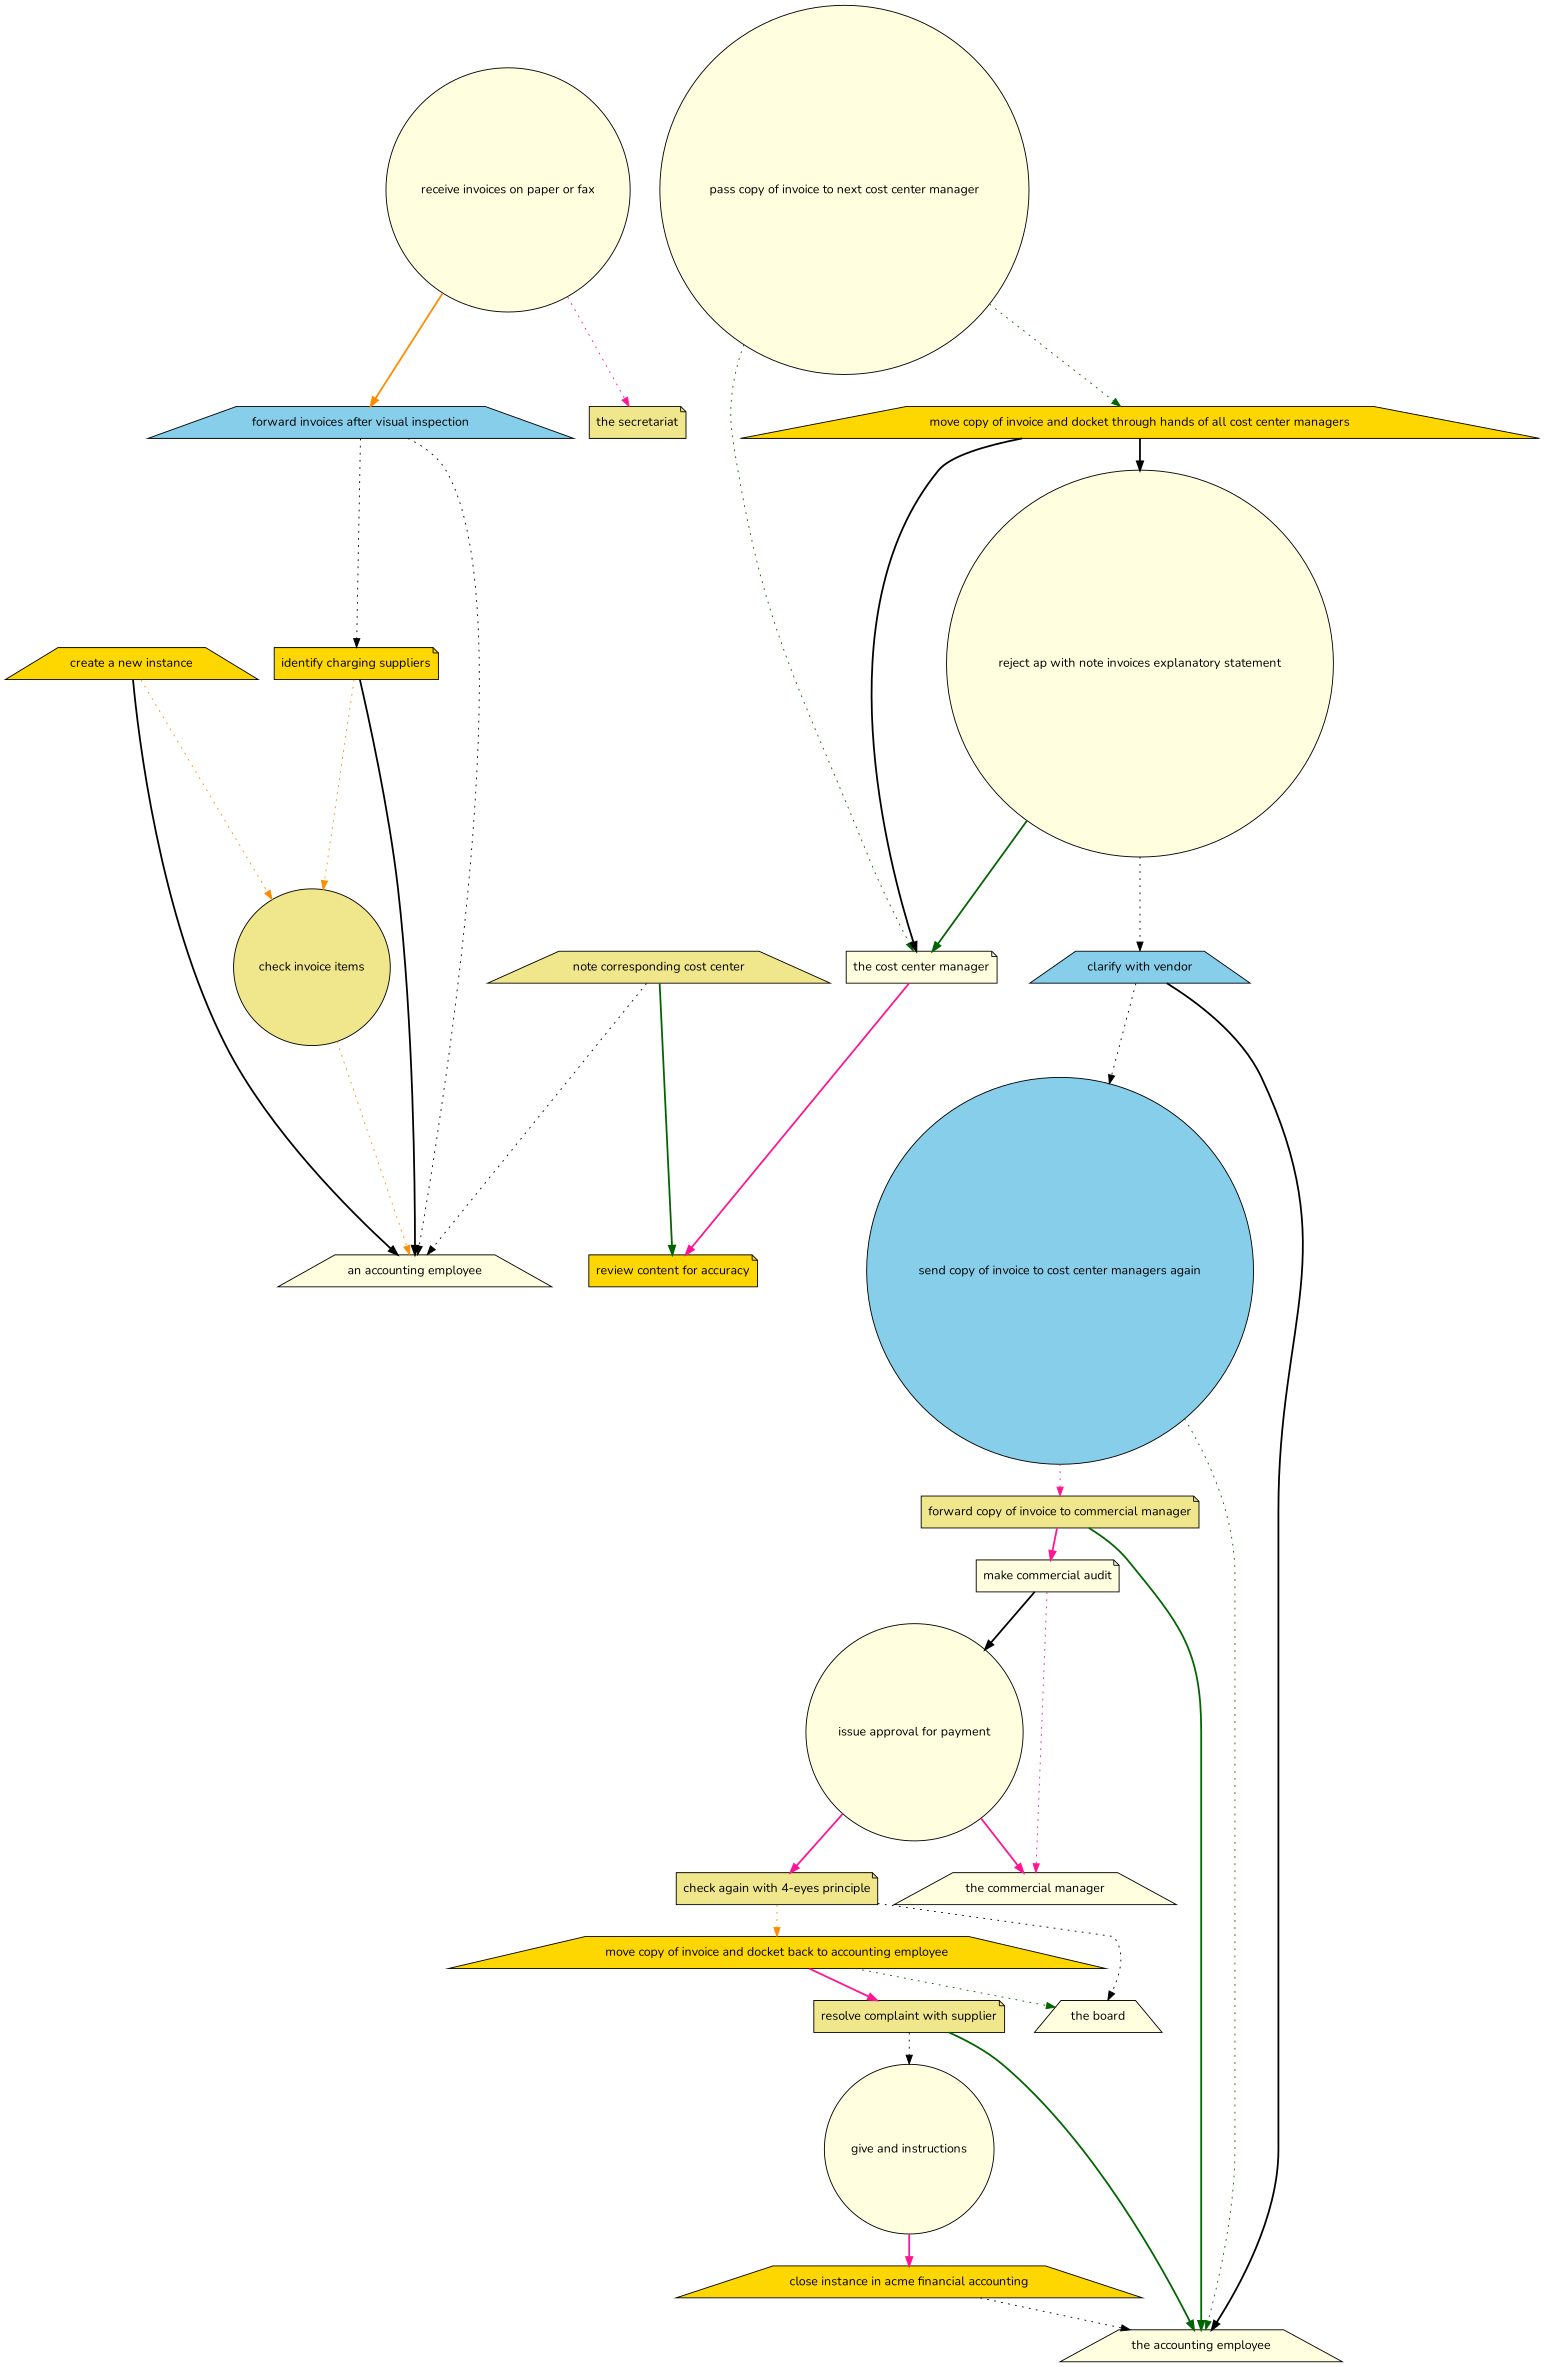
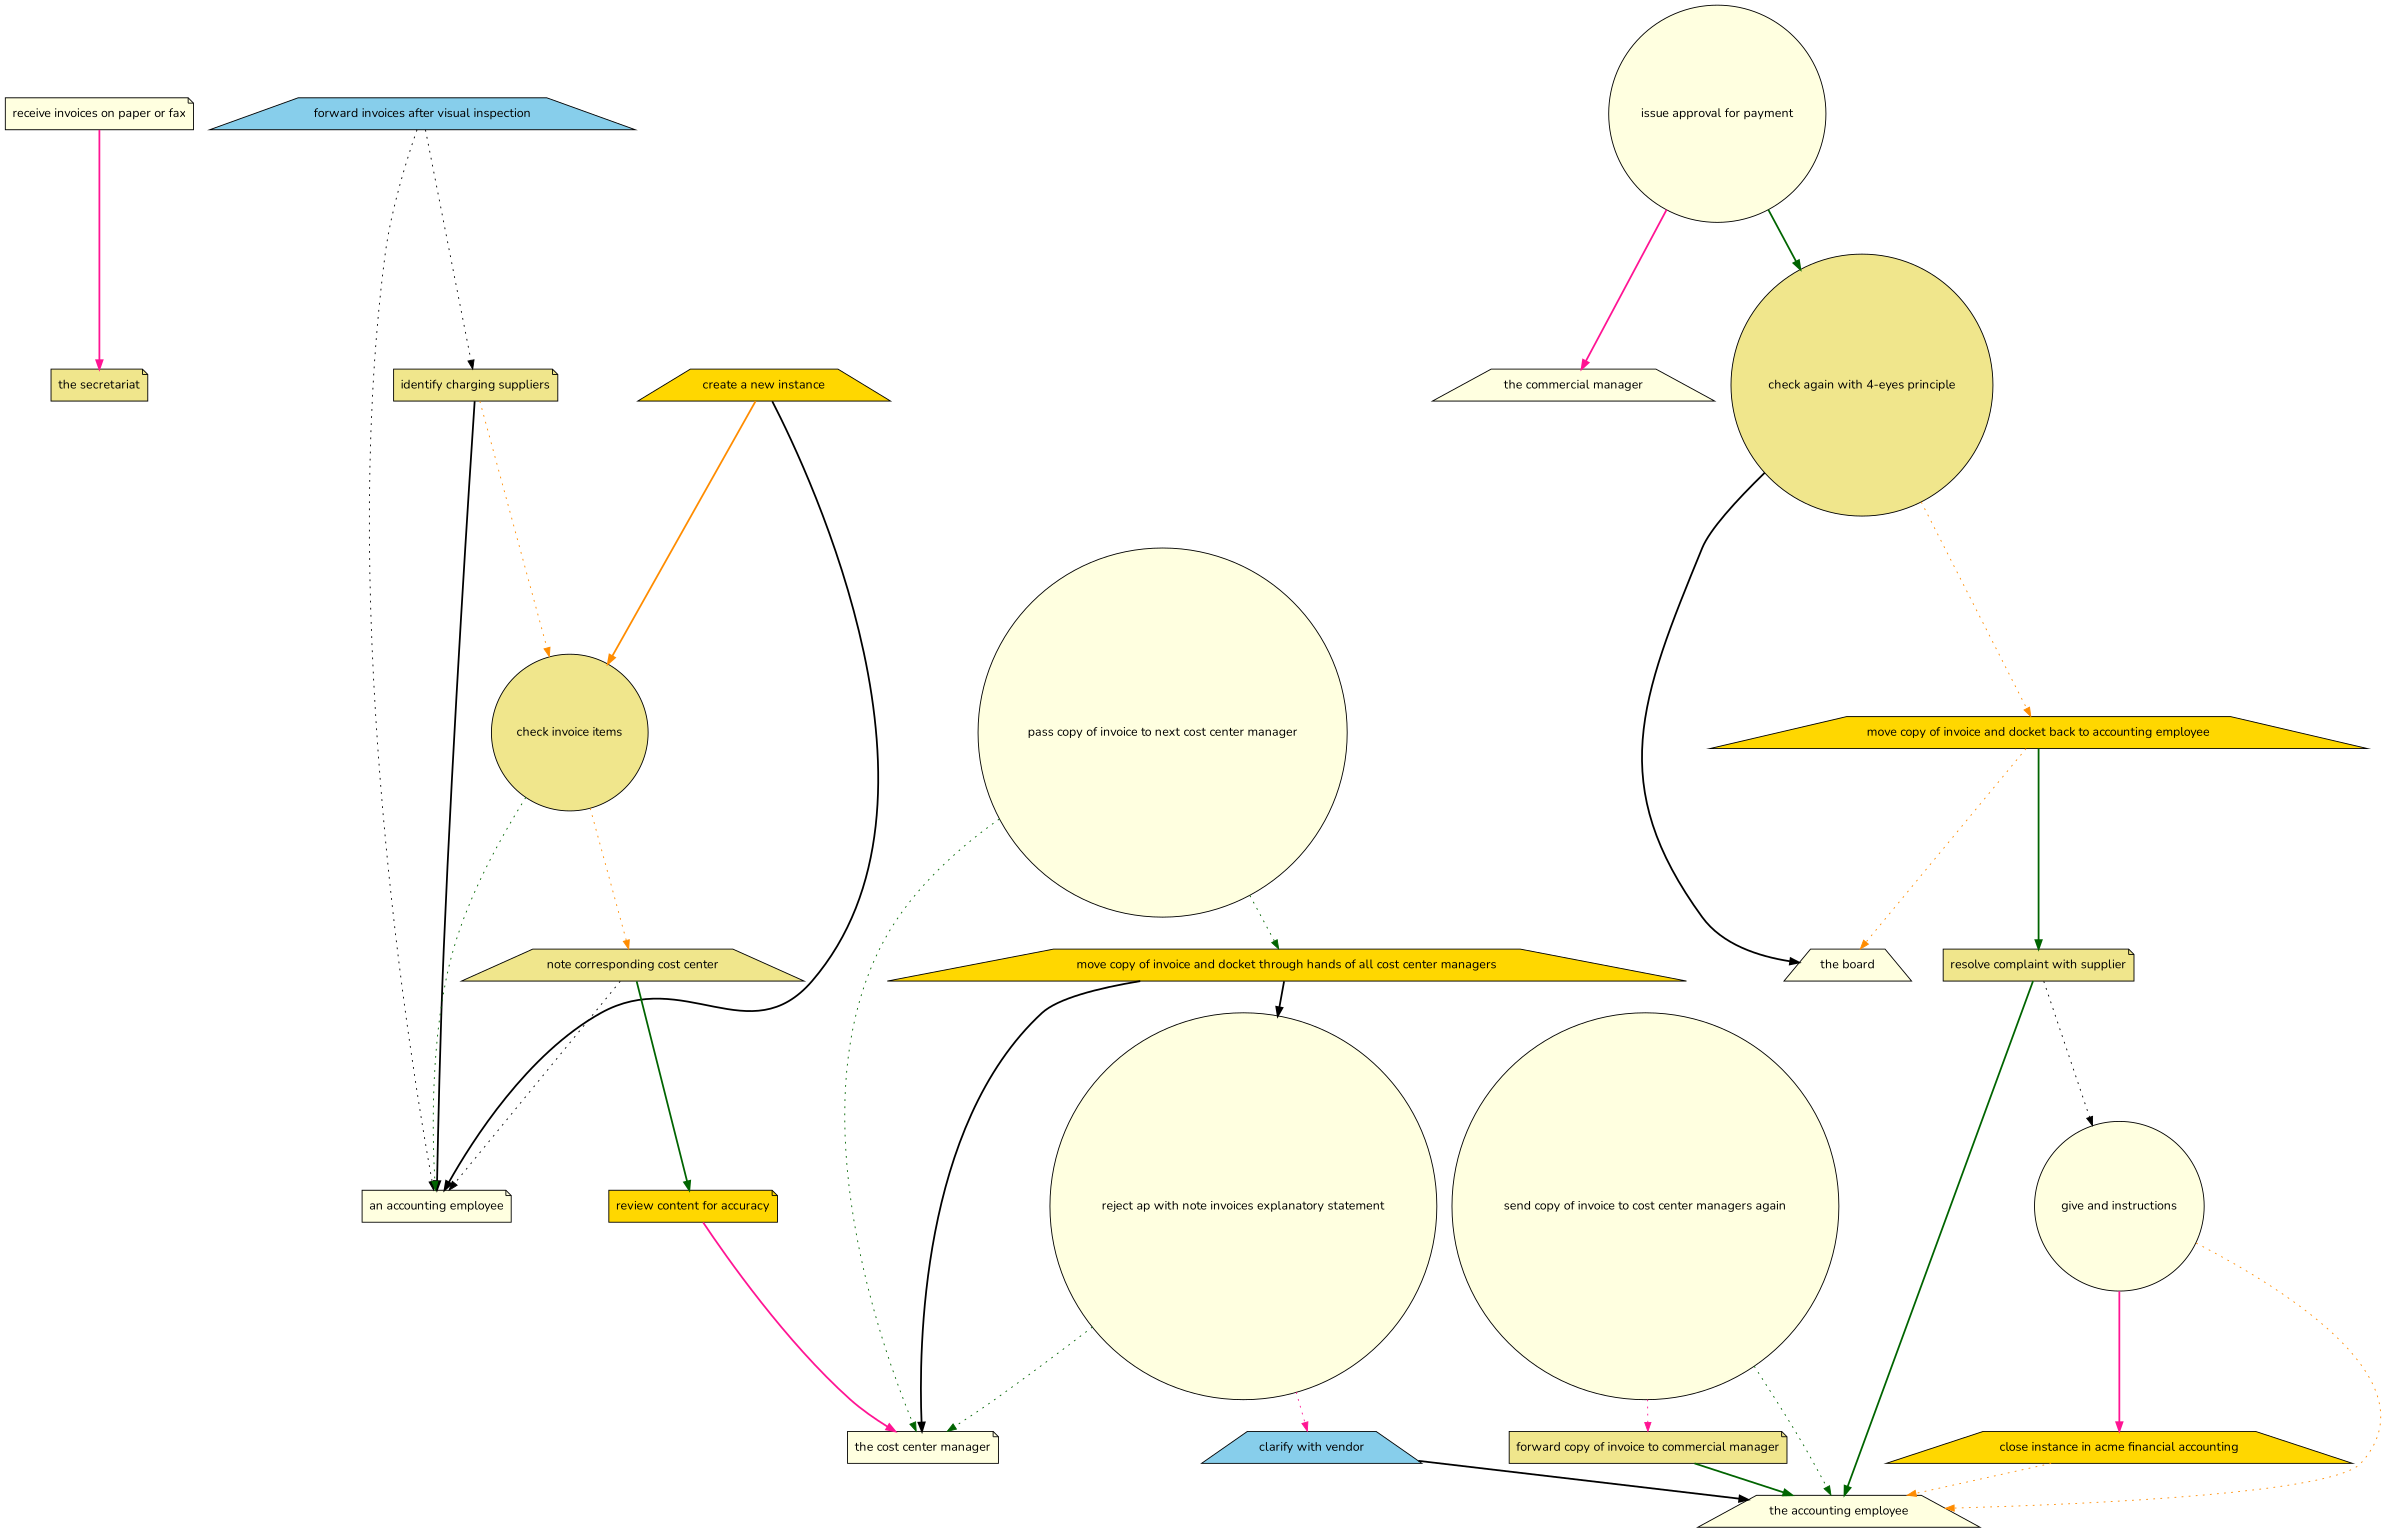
node "receive invoices on paper or fax": shape circle -> note
edge "receive invoices on paper or fax" -> "forward invoices after visual inspection": removed
edge "receive invoices on paper or fax" -> "the secretariat": style dotted -> bold
node "identify charging suppliers": fillcolor gold -> khaki
edge "create a new instance" -> "check invoice items": style dotted -> bold
edge "check invoice items" -> "note corresponding cost center": added
edge "reject ap with note invoices explanatory statement" -> "the cost center manager": style bold -> dotted
edge "reject ap with note invoices explanatory statement" -> "clarify with vendor": color black -> deeppink
edge "clarify with vendor" -> "send copy of invoice to cost center managers again": removed
edge "the cost center manager" -> "review content for accuracy": reversed
edge "check invoice items" -> "an accounting employee": color darkorange -> darkgreen
node "an accounting employee": shape trapezium -> note
node "send copy of invoice to cost center managers again": fillcolor skyblue -> lightyellow
edge "give and instructions" -> "the accounting employee": added
node "make commercial audit": removed
edge "issue approval for payment" -> "check again with 4-eyes principle": color deeppink -> darkgreen
node "check again with 4-eyes principle": shape note -> circle
edge "check again with 4-eyes principle" -> "the board": style dotted -> bold
edge "move copy of invoice and docket back to accounting employee" -> "resolve complaint with supplier": color deeppink -> darkgreen
edge "move copy of invoice and docket back to accounting employee" -> "the board": color darkgreen -> darkorange
edge "close instance in acme financial accounting" -> "the accounting employee": color black -> darkorange
